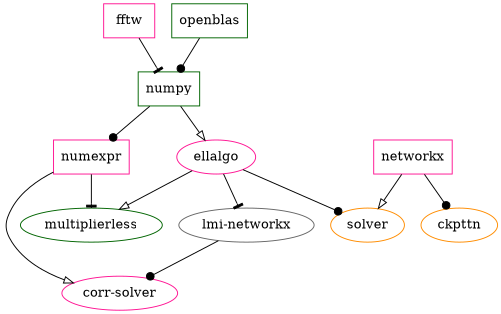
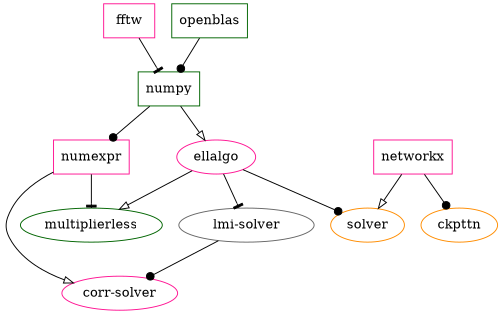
node "lmi-networkx": label "lmi-networkx" -> "lmi-solver"
